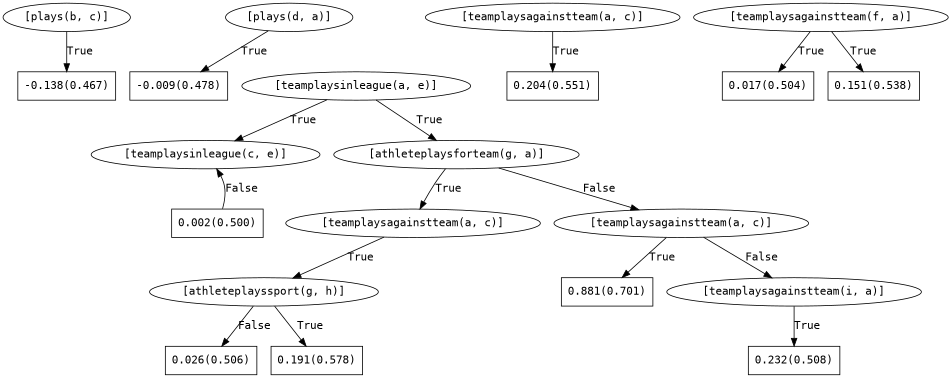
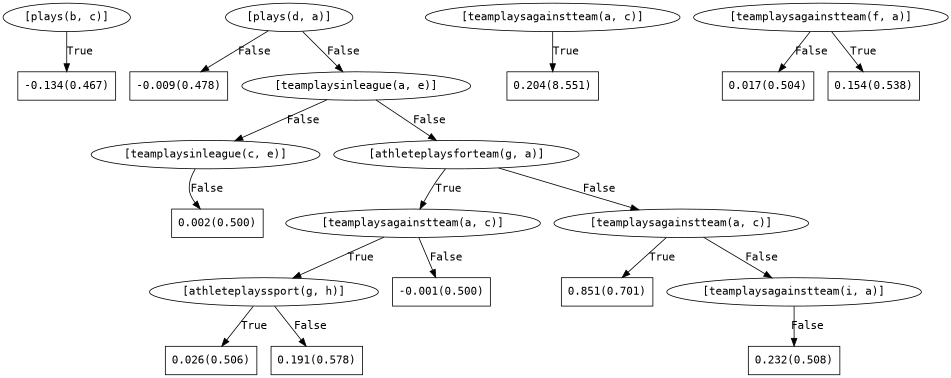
edge "[plays(d, a)]" -> "[teamplaysinleague(a, e)]": added, label "False"
edge "[plays(d, a)]" -> "-0.009(0.478)": label "True" -> "False"
edge "[teamplaysagainstteam(f, a)]" -> "0.017(0.504)": label "True" -> "False"
node "-0.138(0.467)": label "-0.138(0.467)" -> "-0.134(0.467)"
node "0.204(0.551)": label "0.204(0.551)" -> "0.204(8.551)"
node "0.151(0.538)": label "0.151(0.538)" -> "0.154(0.538)"
edge "[teamplaysinleague(a, e)]" -> "[teamplaysinleague(c, e)]": label "True" -> "False"
edge "[teamplaysinleague(a, e)]" -> "[athleteplaysforteam(g, a)]": label "True" -> "False"
edge "0.002(0.500)" -> "[teamplaysinleague(c, e)]": reversed
node "-0.001(0.500)": added
node "0.881(0.701)": label "0.881(0.701)" -> "0.851(0.701)"
edge "[athleteplayssport(g, h)]" -> "0.026(0.506)": label "False" -> "True"
edge "[athleteplayssport(g, h)]" -> "0.191(0.578)": label "True" -> "False"
edge "[teamplaysagainstteam(i, a)]" -> "0.232(0.508)": label "True" -> "False"
